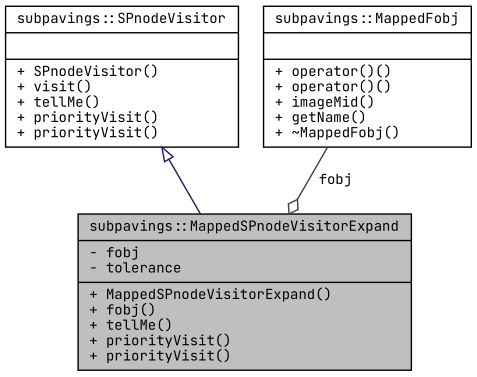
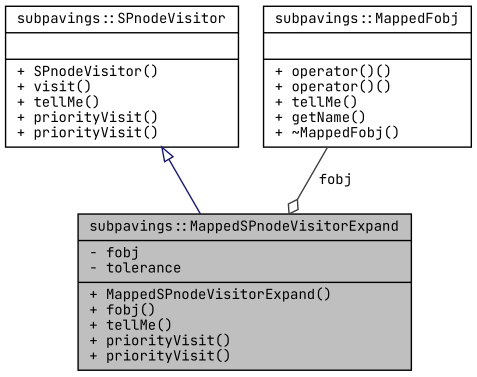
node "subpavings::MappedFobj": text "+ imageMid()" -> "+ tellMe()"
